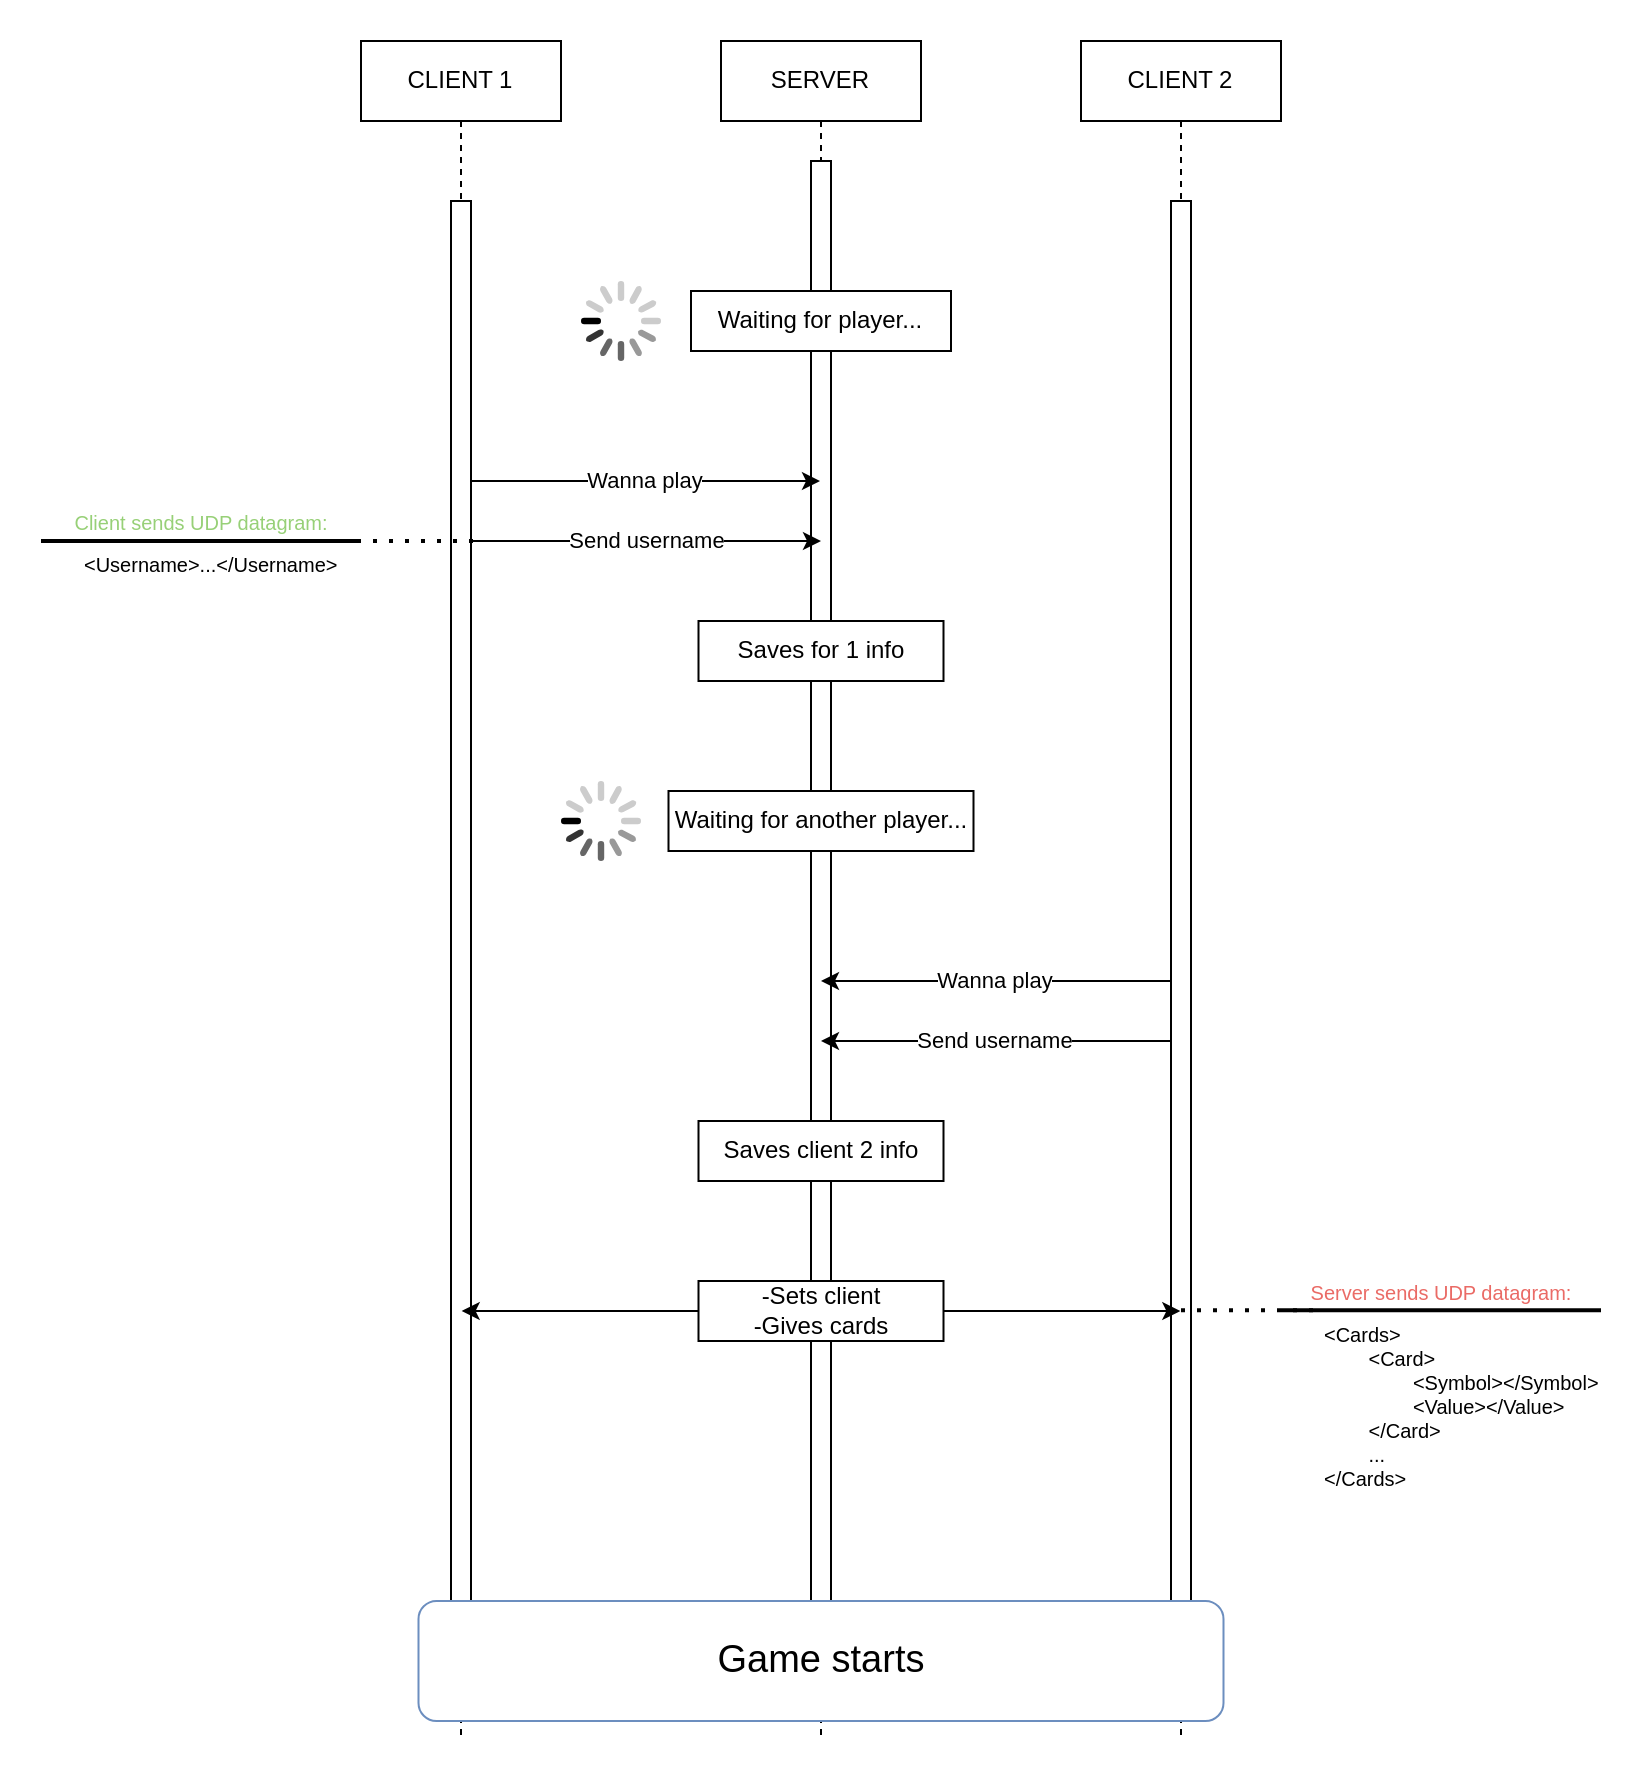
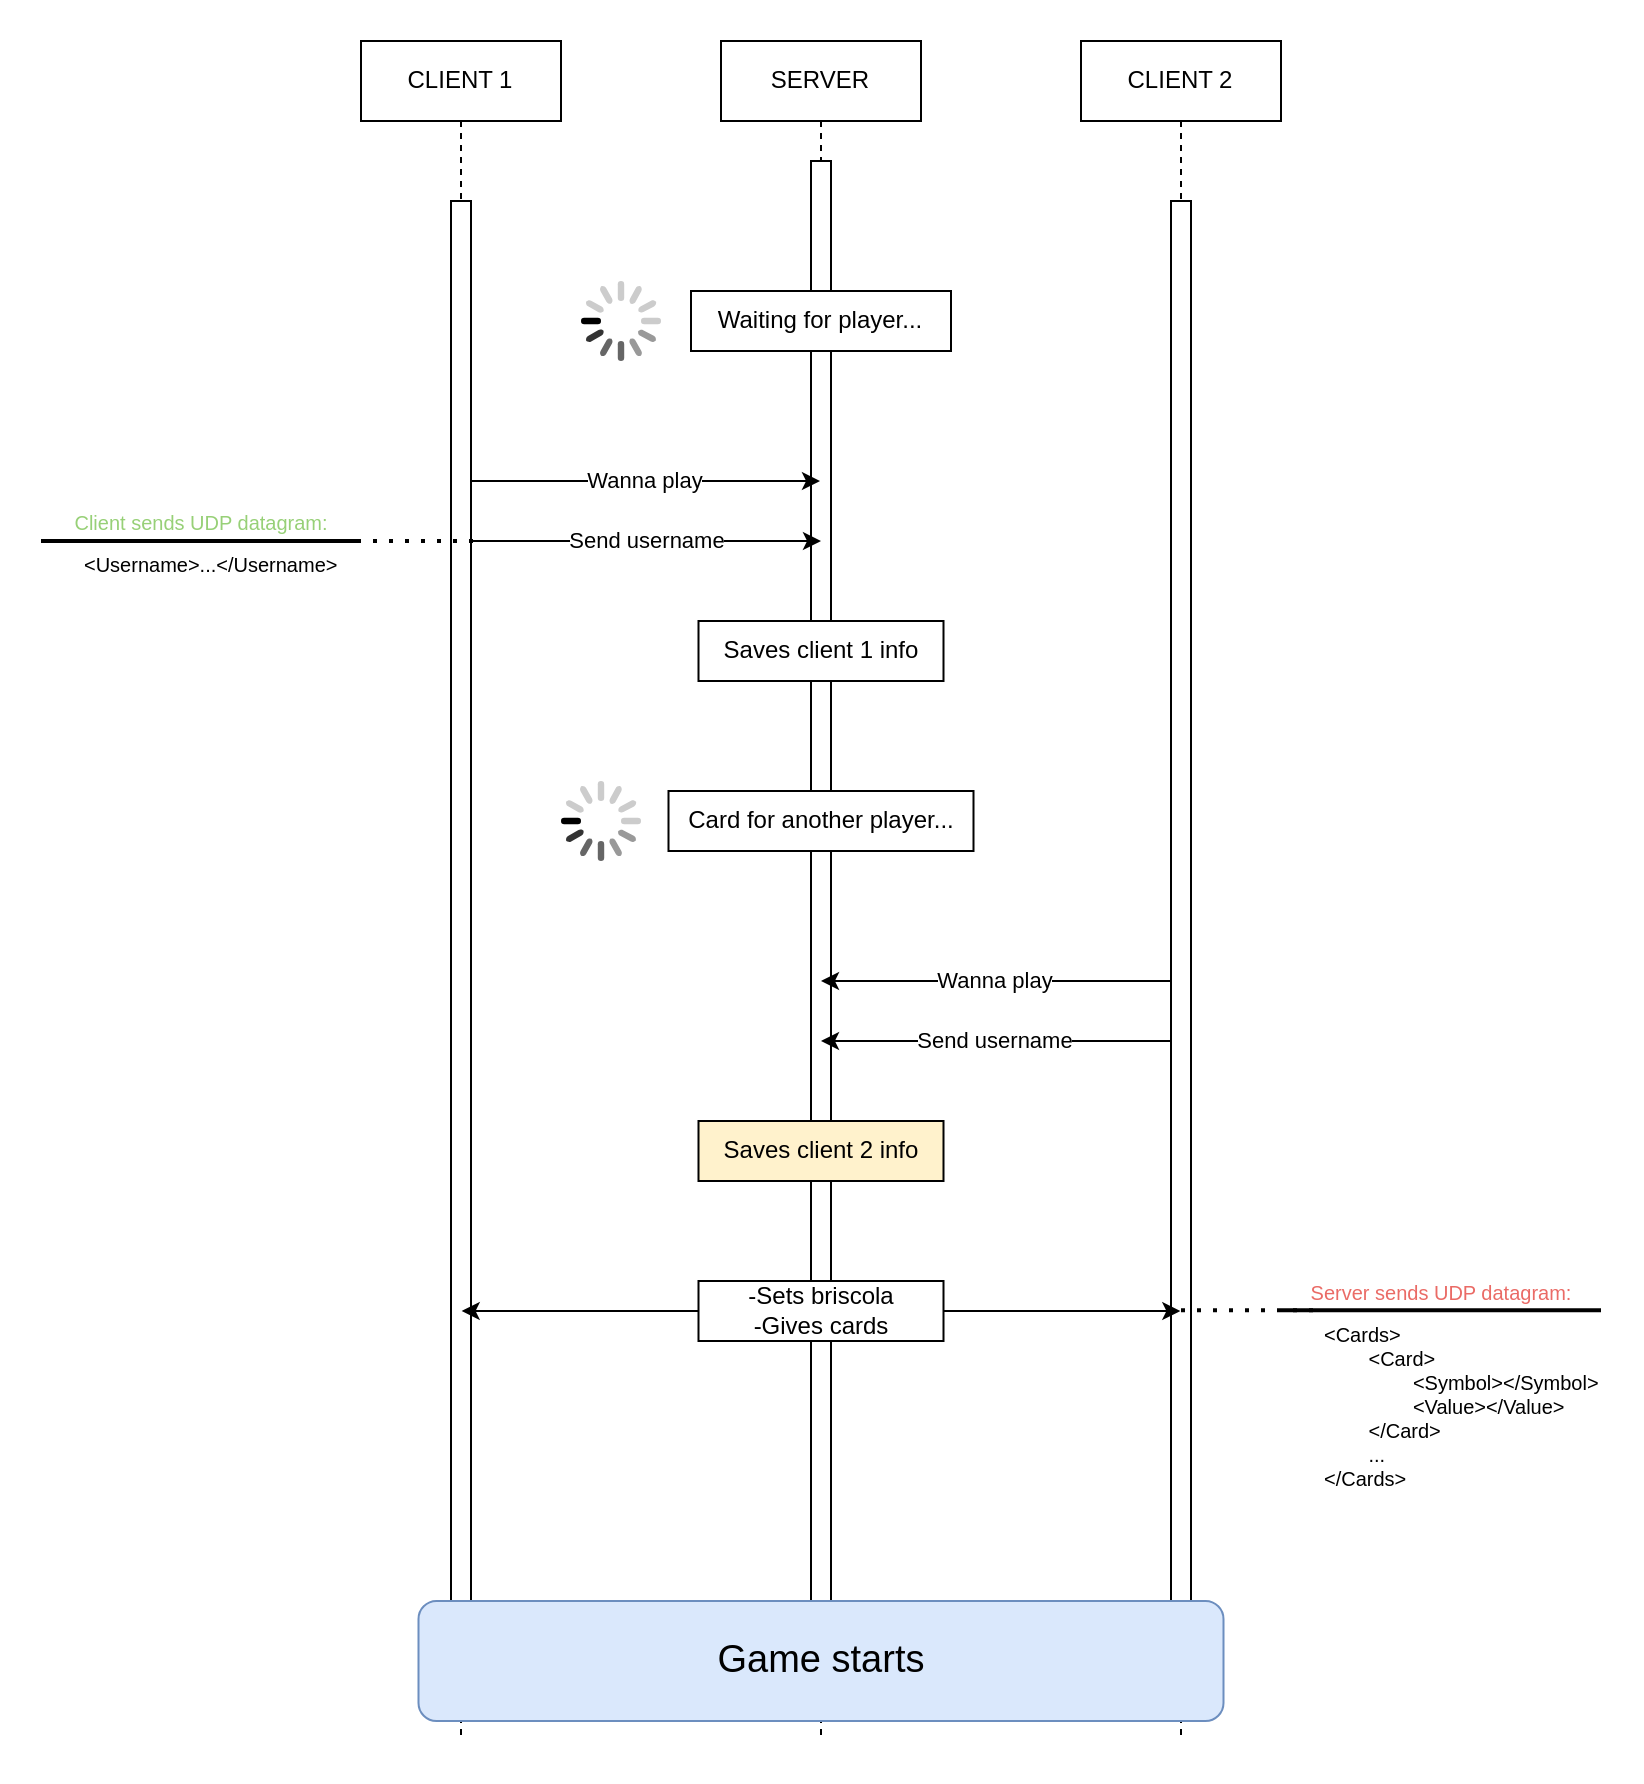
node "Saves for 1 info": label "Saves for 1 info" -> "Saves client 1 info"
node "Waiting for another player...": label "Waiting for another player..." -> "Card for another player..."
node "Saves client 2 info": fillcolor #ffffff -> #fff2cc
node "-Sets client -Gives cards": label "-Sets client -Gives cards" -> "-Sets briscola -Gives cards"
node "Game starts": fillcolor #ffffff -> #dae8fc
